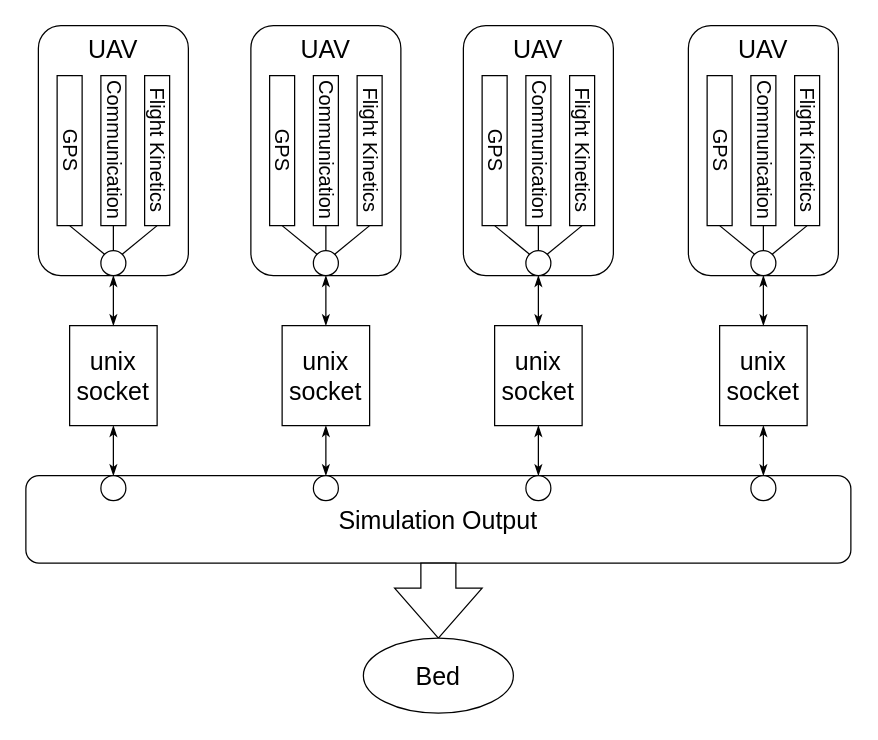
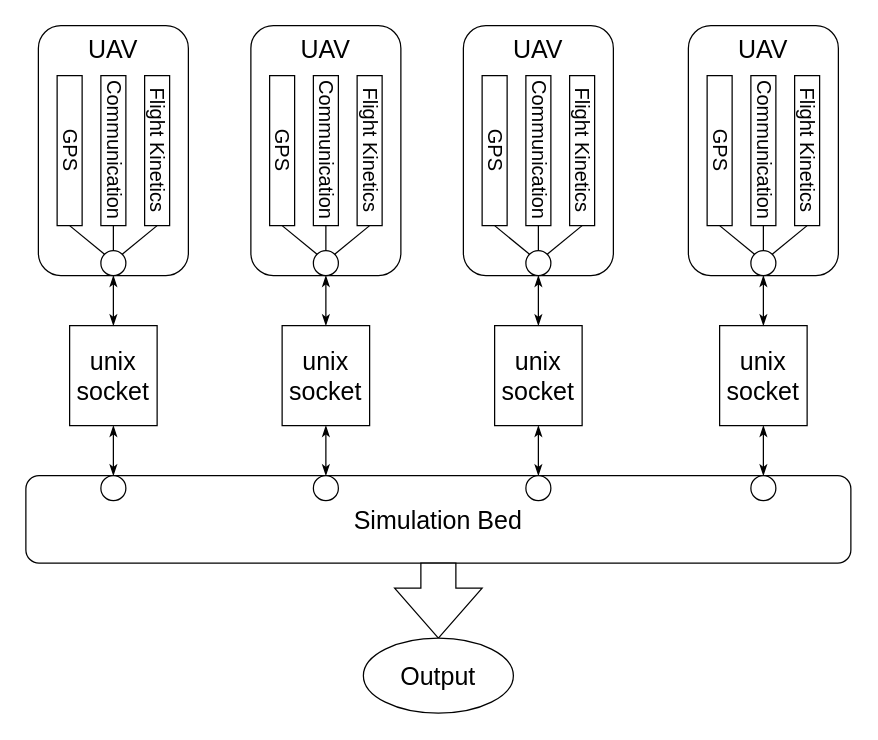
node "Simulation Output": label "Simulation Output" -> "Simulation Bed"
node "Bed": label "Bed" -> "Output"
